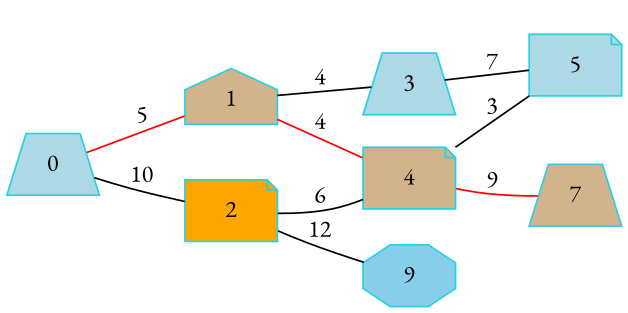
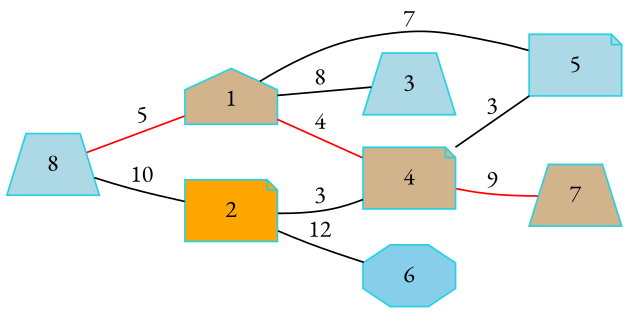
edge "5" -- "3": now "5" -- "1"
edge "3" -- "1": label "4" -> "8"
node "0": label "0" -> "8"
edge "4" -- "2": label "6" -> "3"
node "9": label "9" -> "6"
